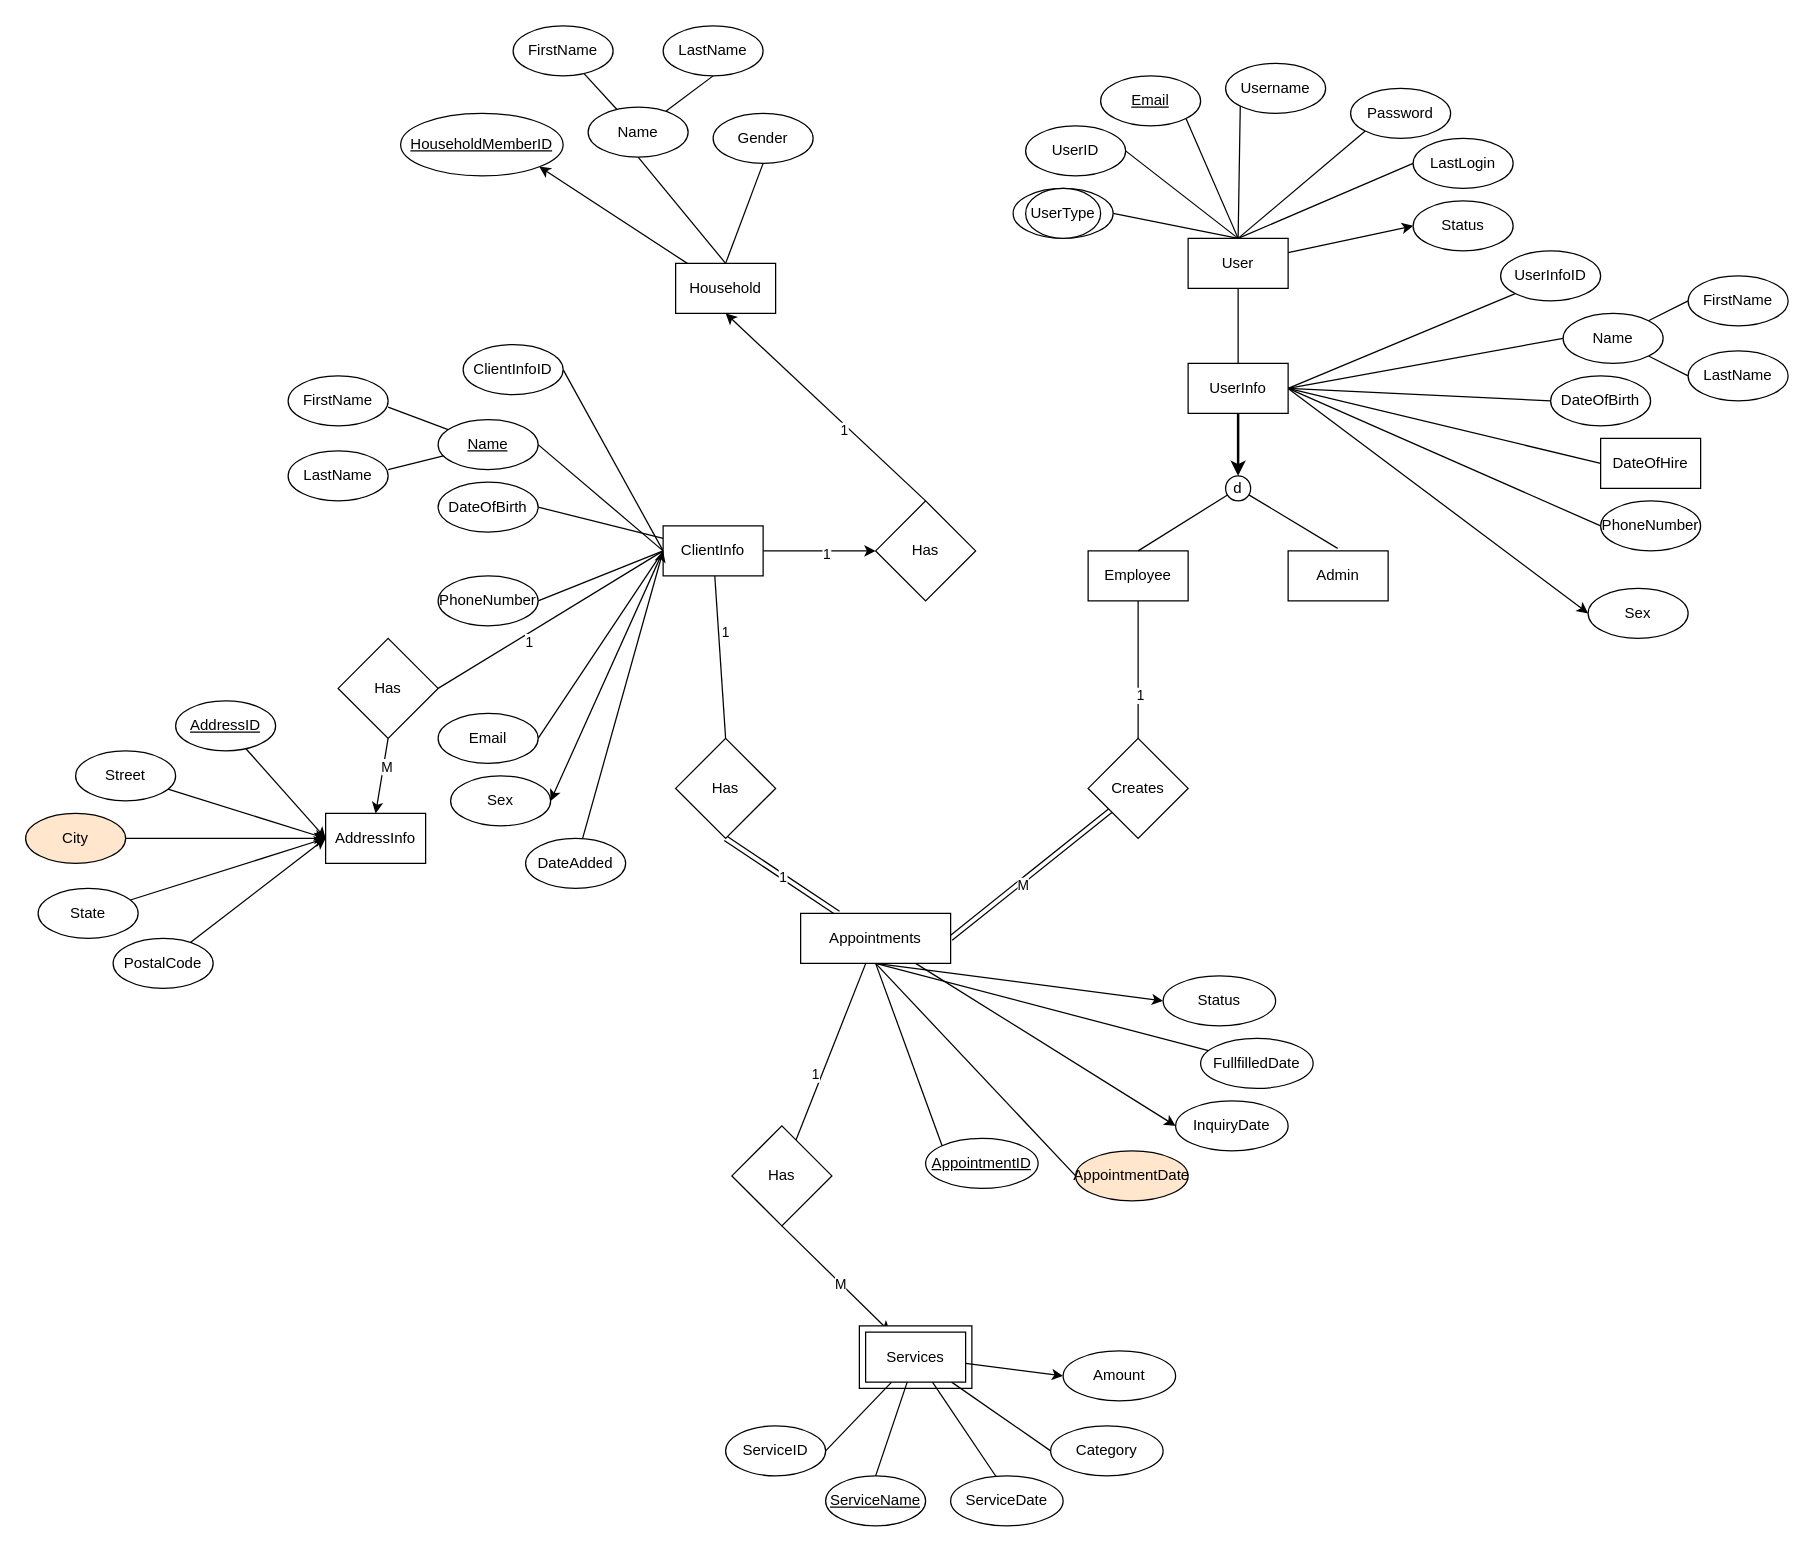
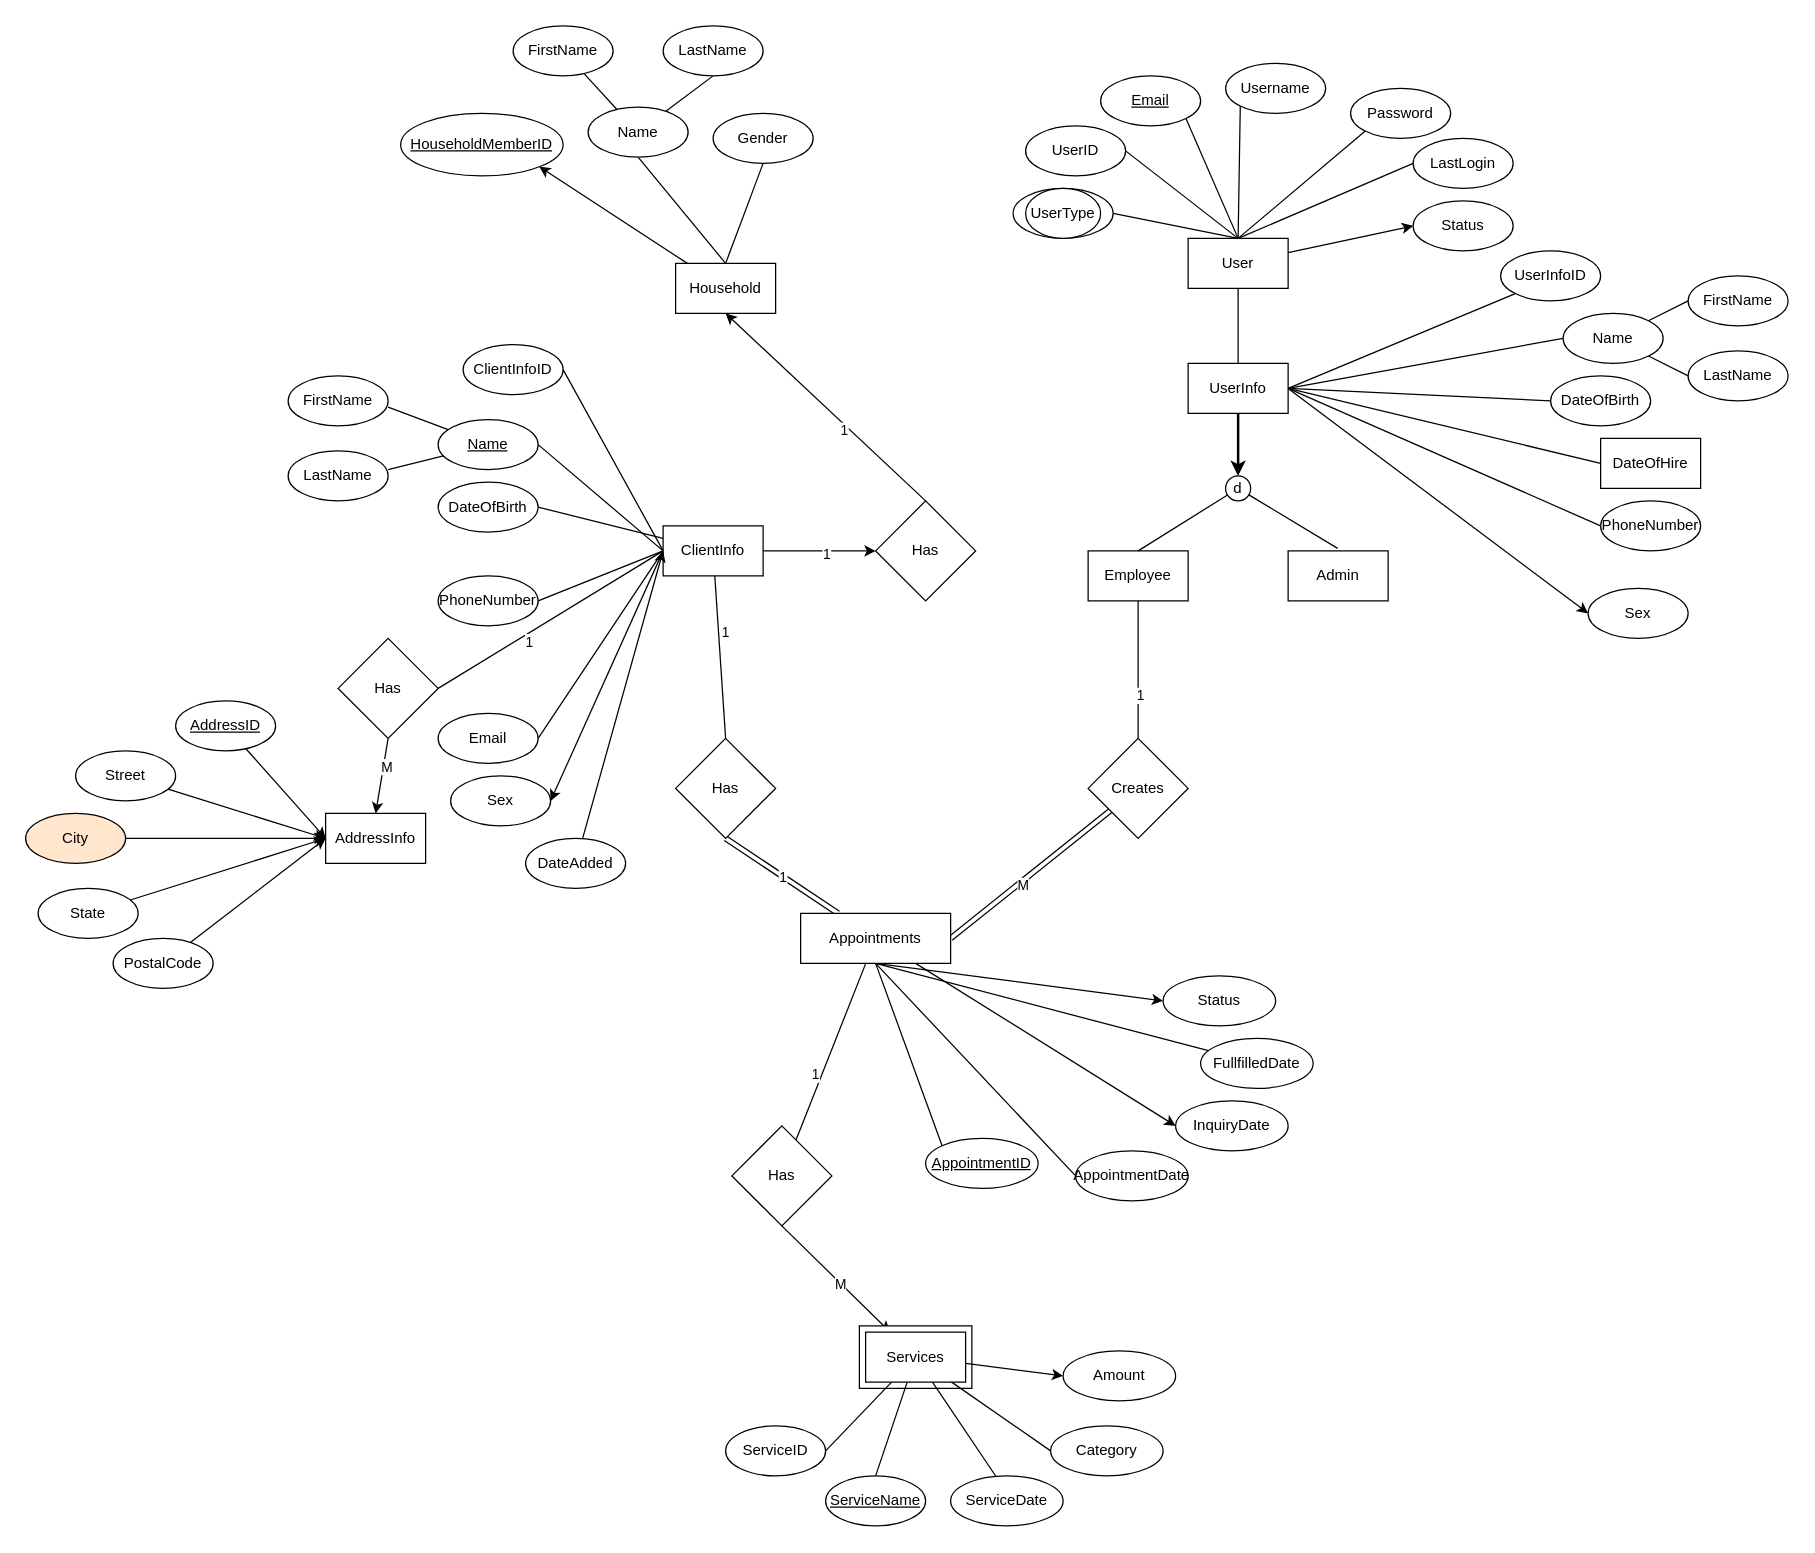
node "AppointmentDate": fillcolor #ffe6cc -> #ffffff
